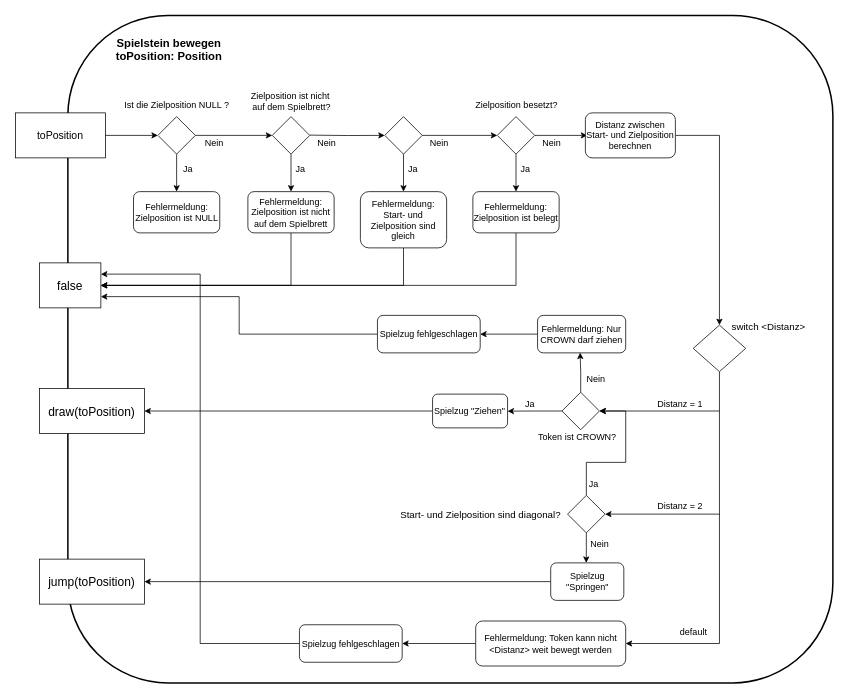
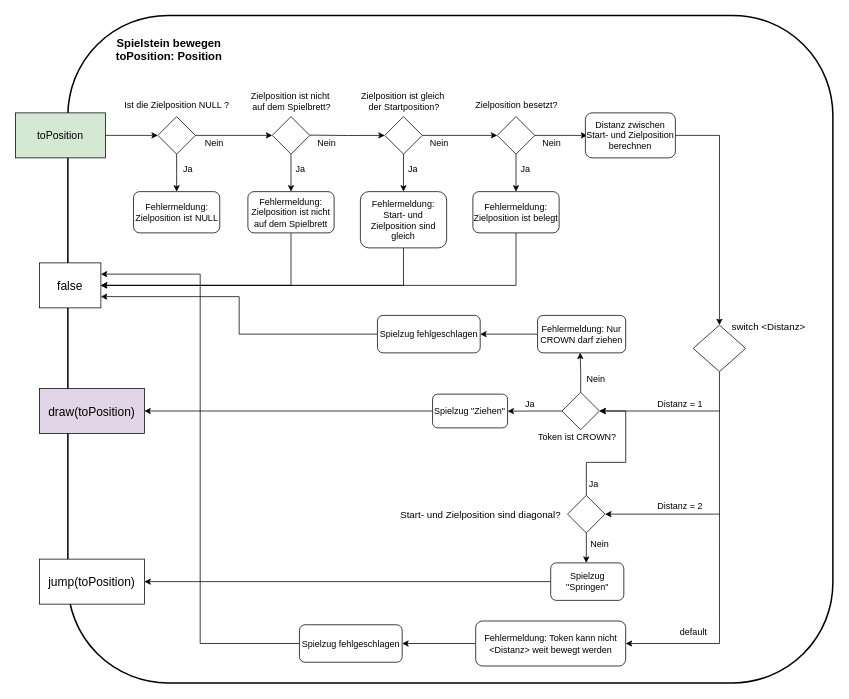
node "Zielposition ist gleich der Startposition?": added
node "toPosition": fillcolor #ffffff -> #d5e8d4
node "draw(toPosition)": fillcolor #ffffff -> #e1d5e7
